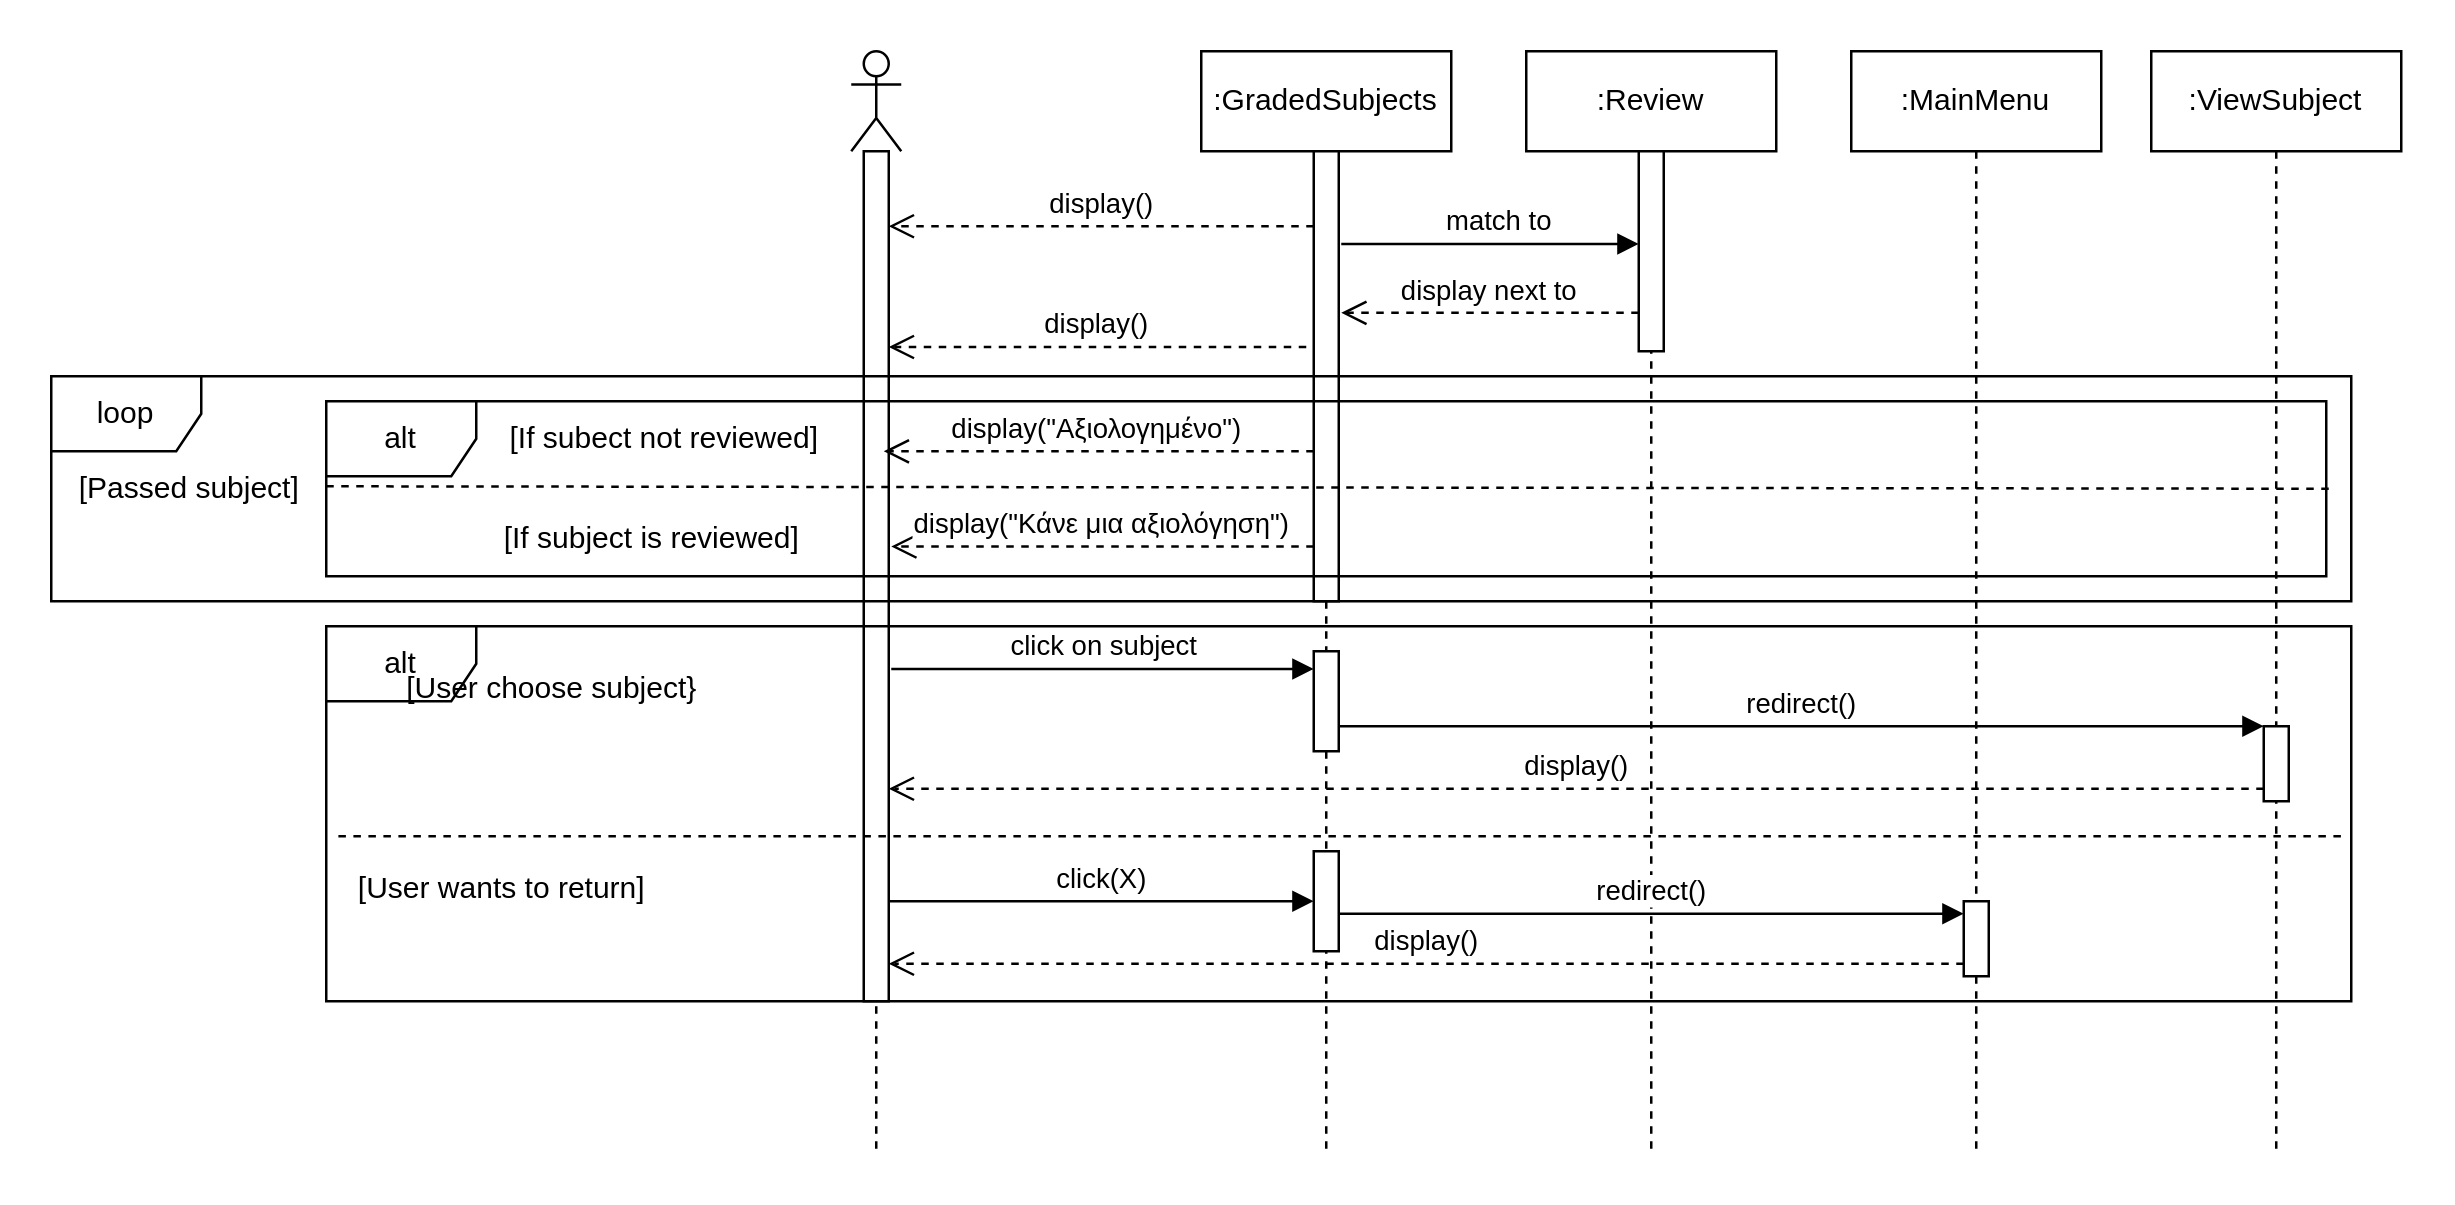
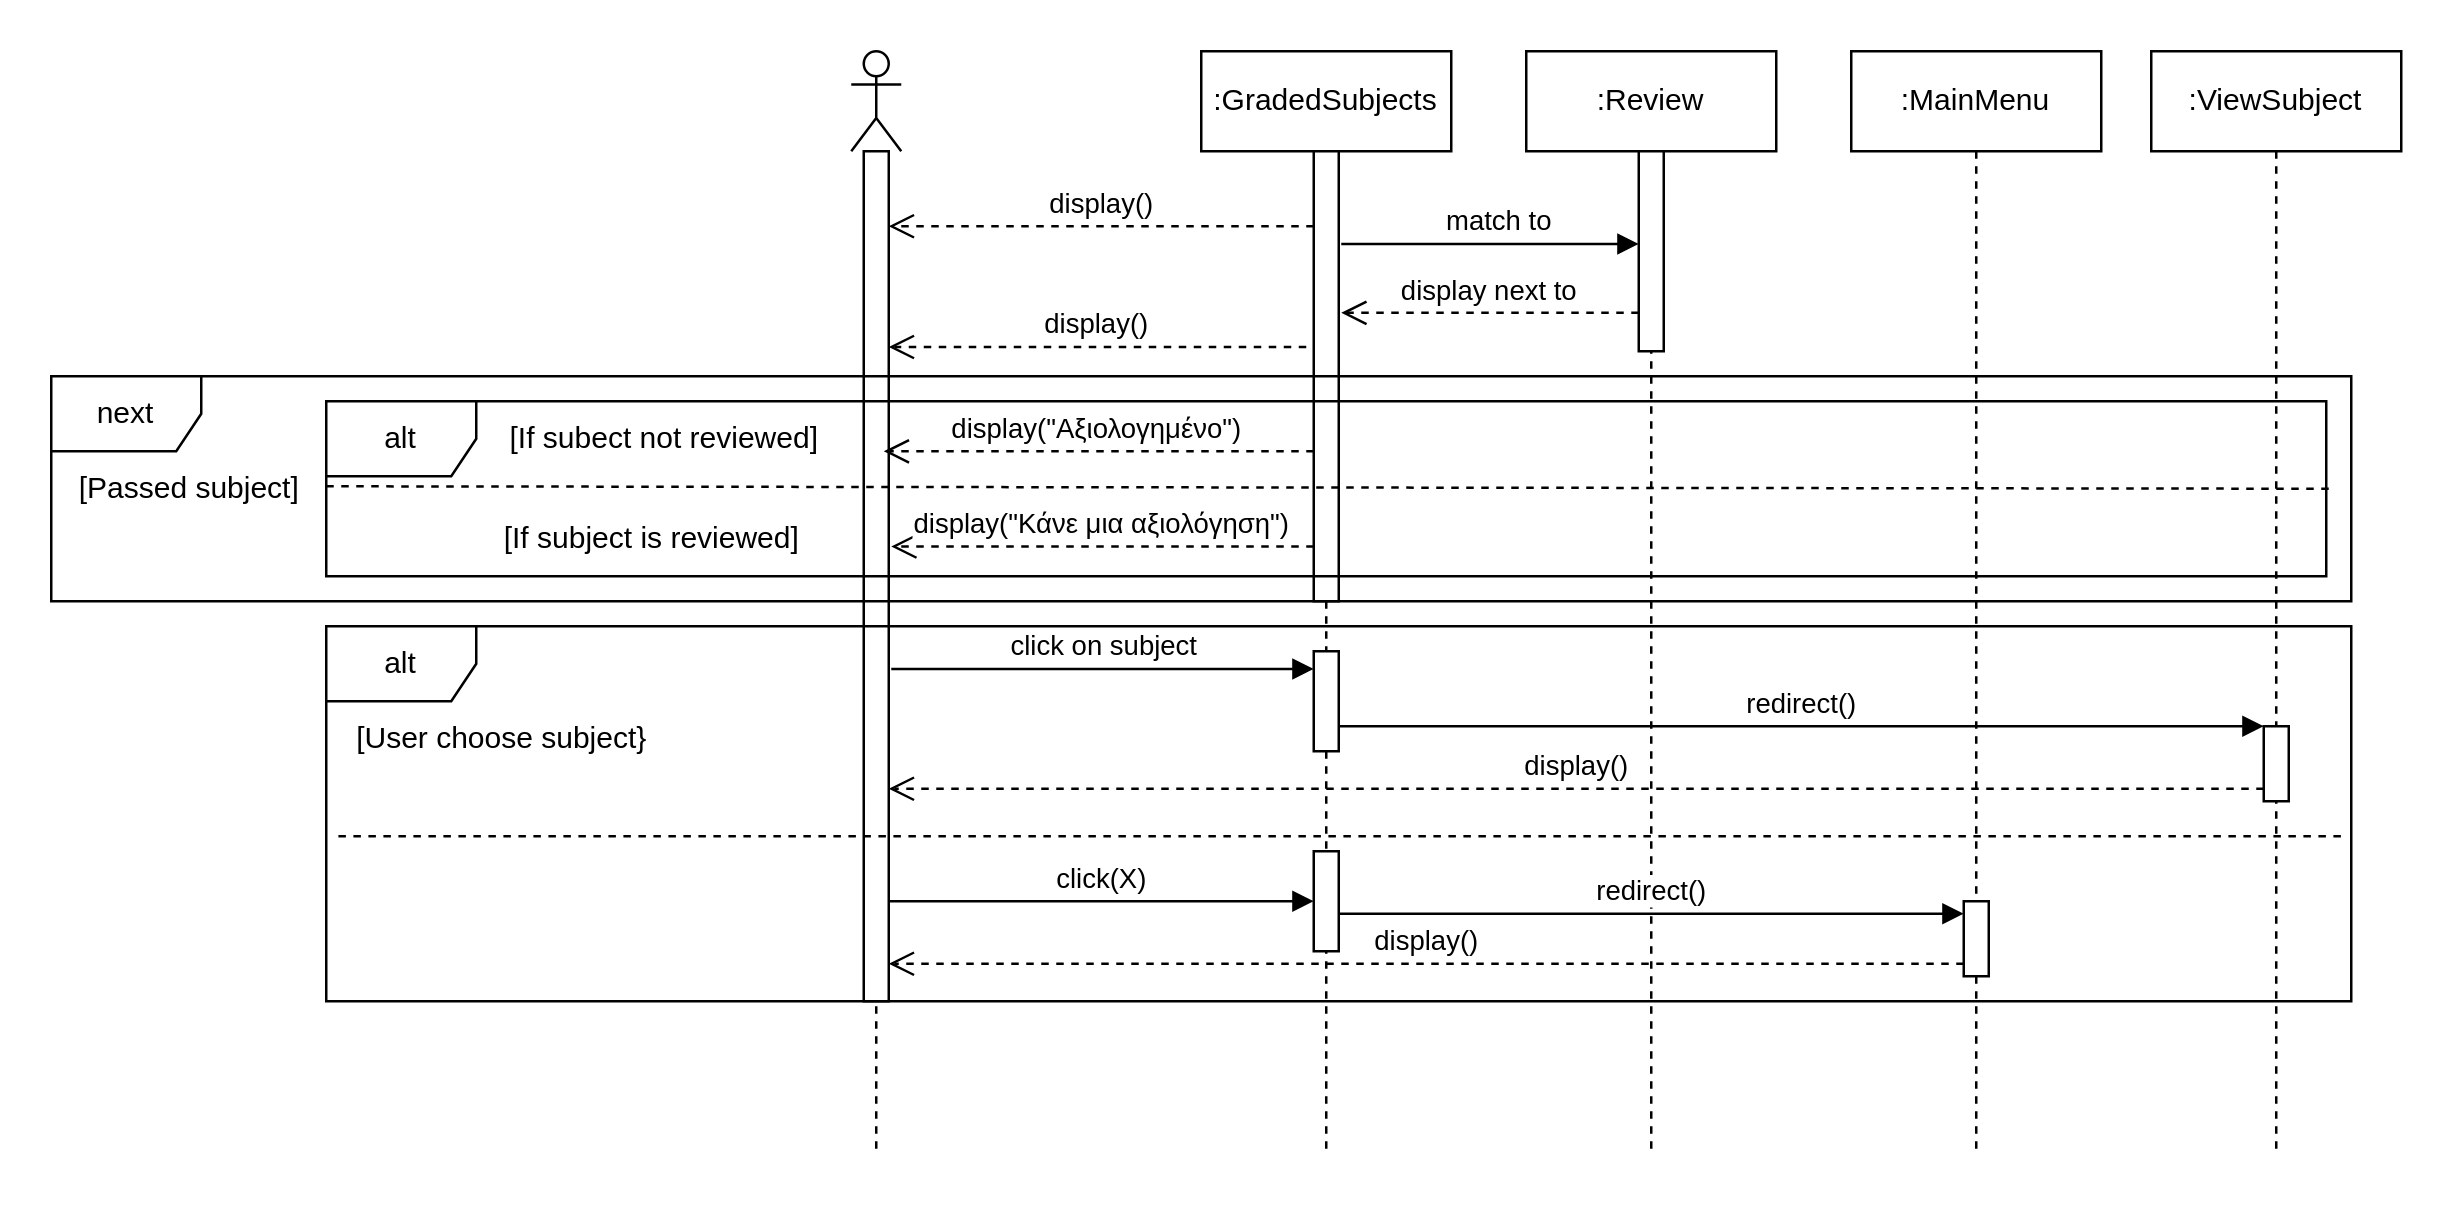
node "loop": label "loop" -> "next"
node "[User choose subject}": moved (551, 689) -> (501, 739)
node "[User wants to return]": removed
